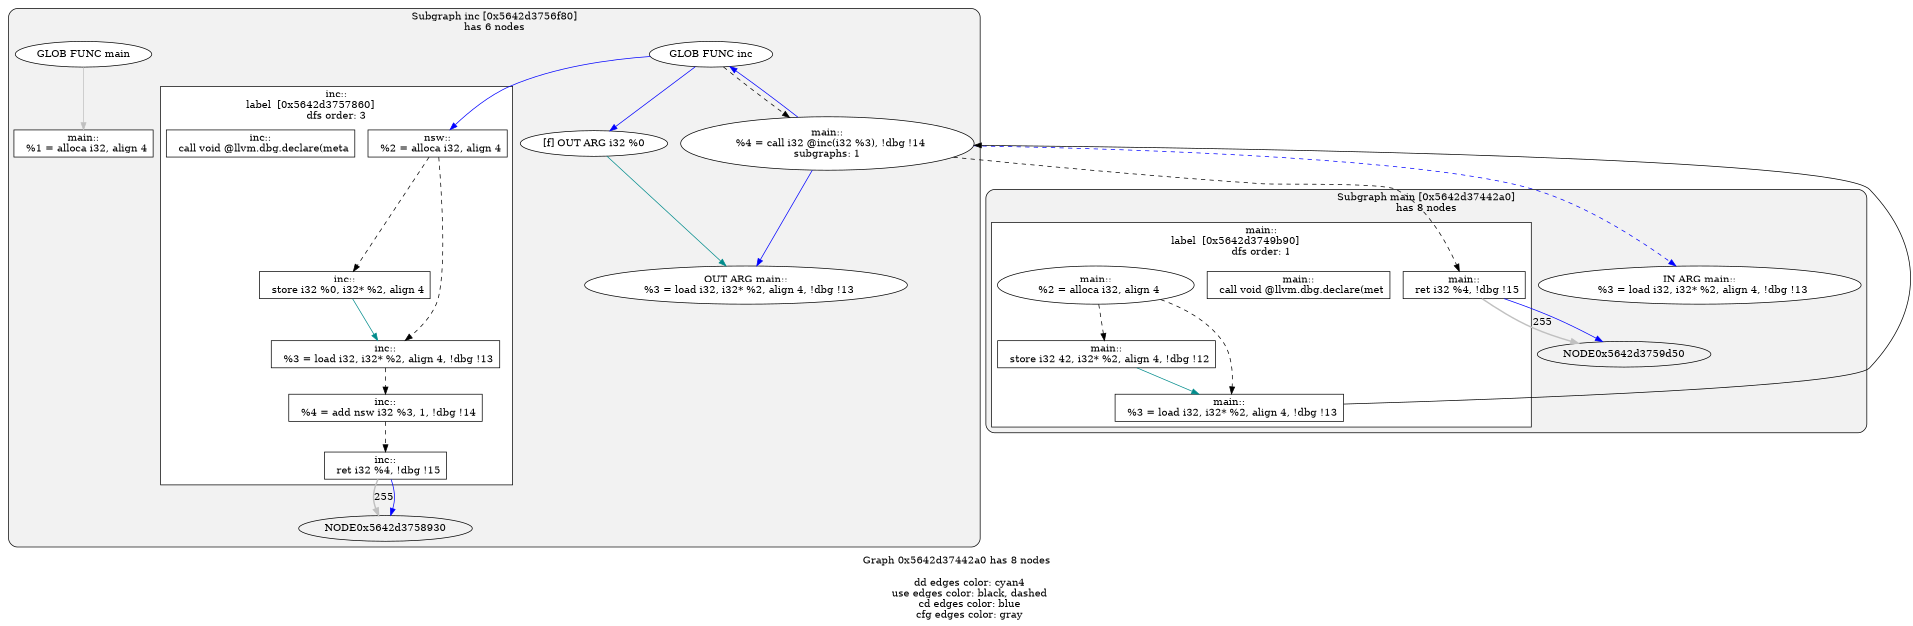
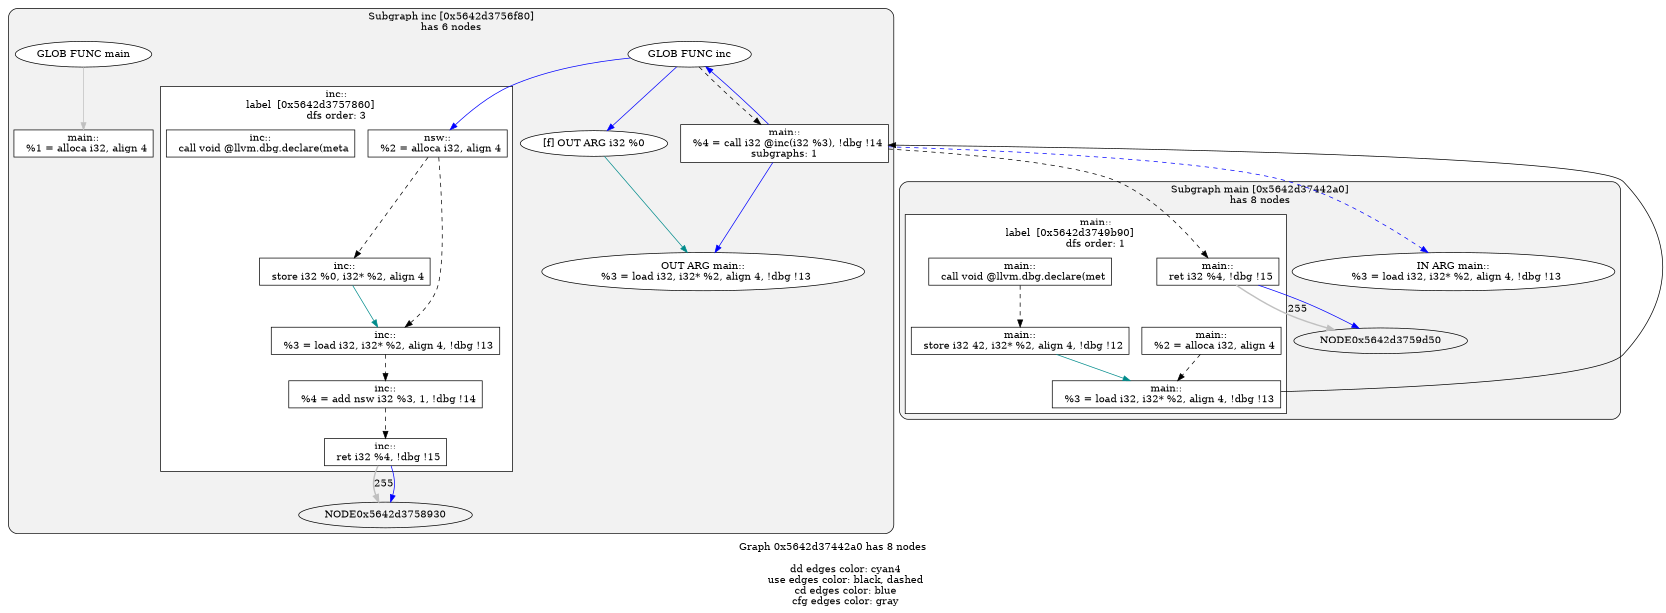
node "main:: %4 = call i32 @inc(i32 %3), !dbg !14 subgraphs: 1": shape ellipse -> box
node "main:: %2 = alloca i32, align 4": shape ellipse -> box
edge "main:: %2 = alloca i32, align 4" -> "main:: store i32 42, i32* %2, align 4, !dbg !12": now "main:: call void @llvm.dbg.declare(met" -> "main:: store i32 42, i32* %2, align 4, !dbg !12"
